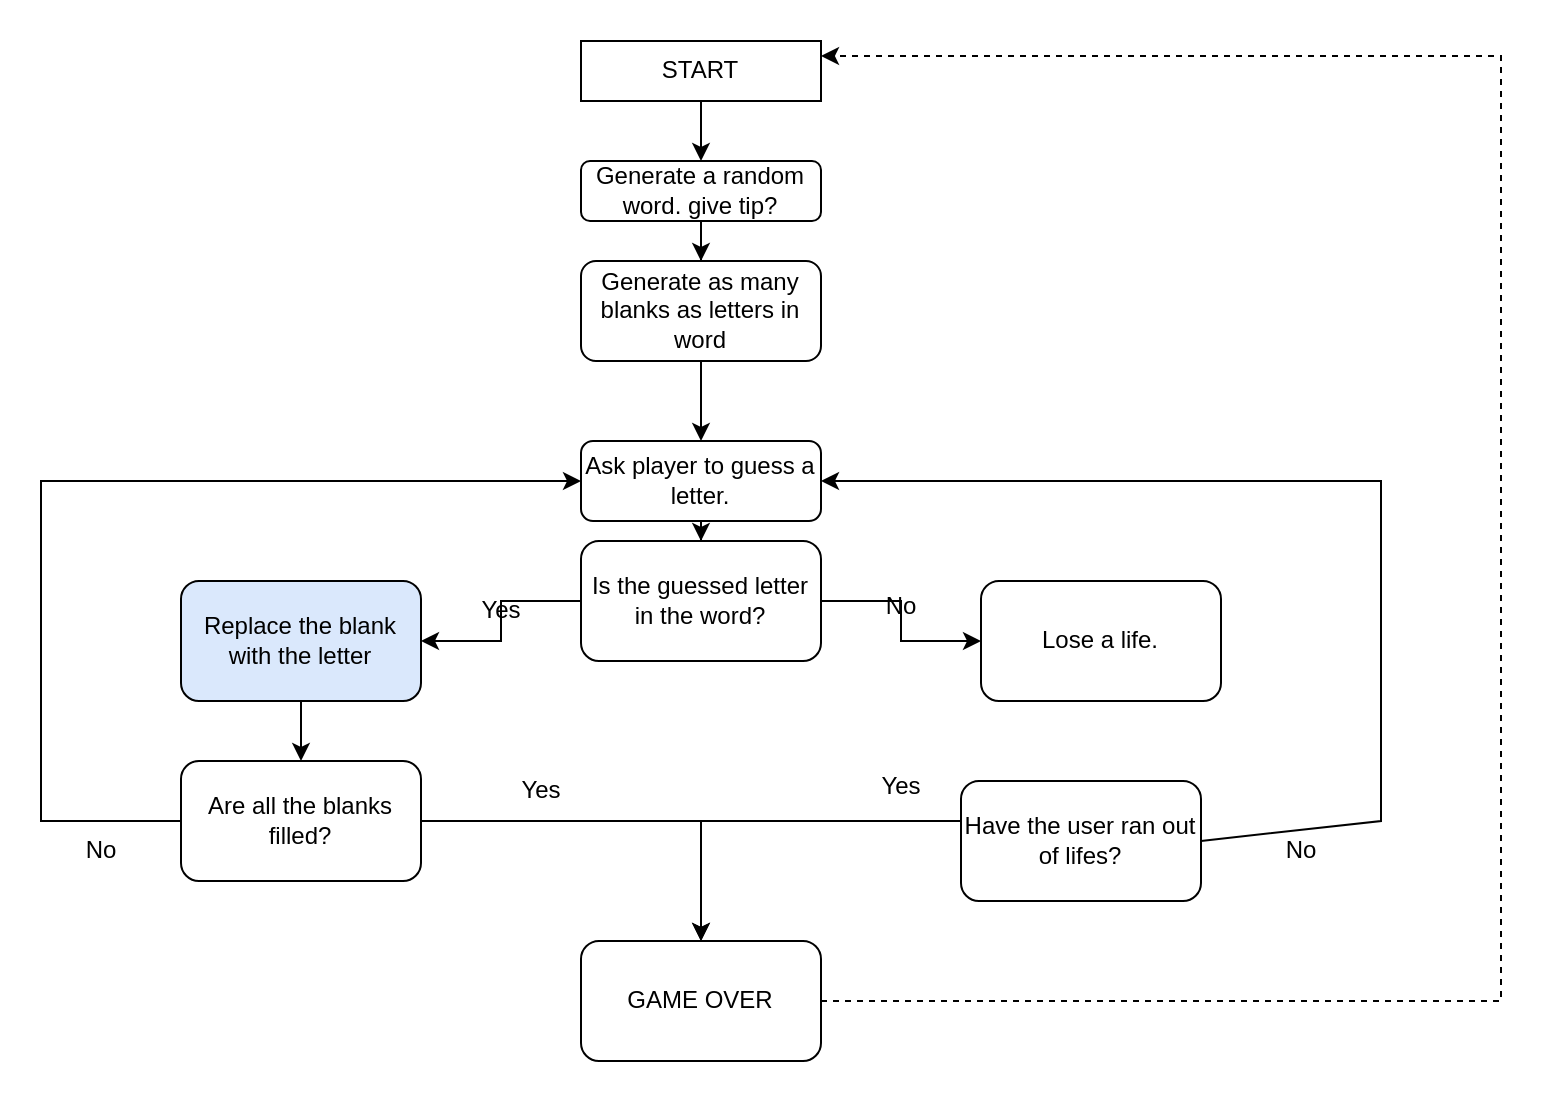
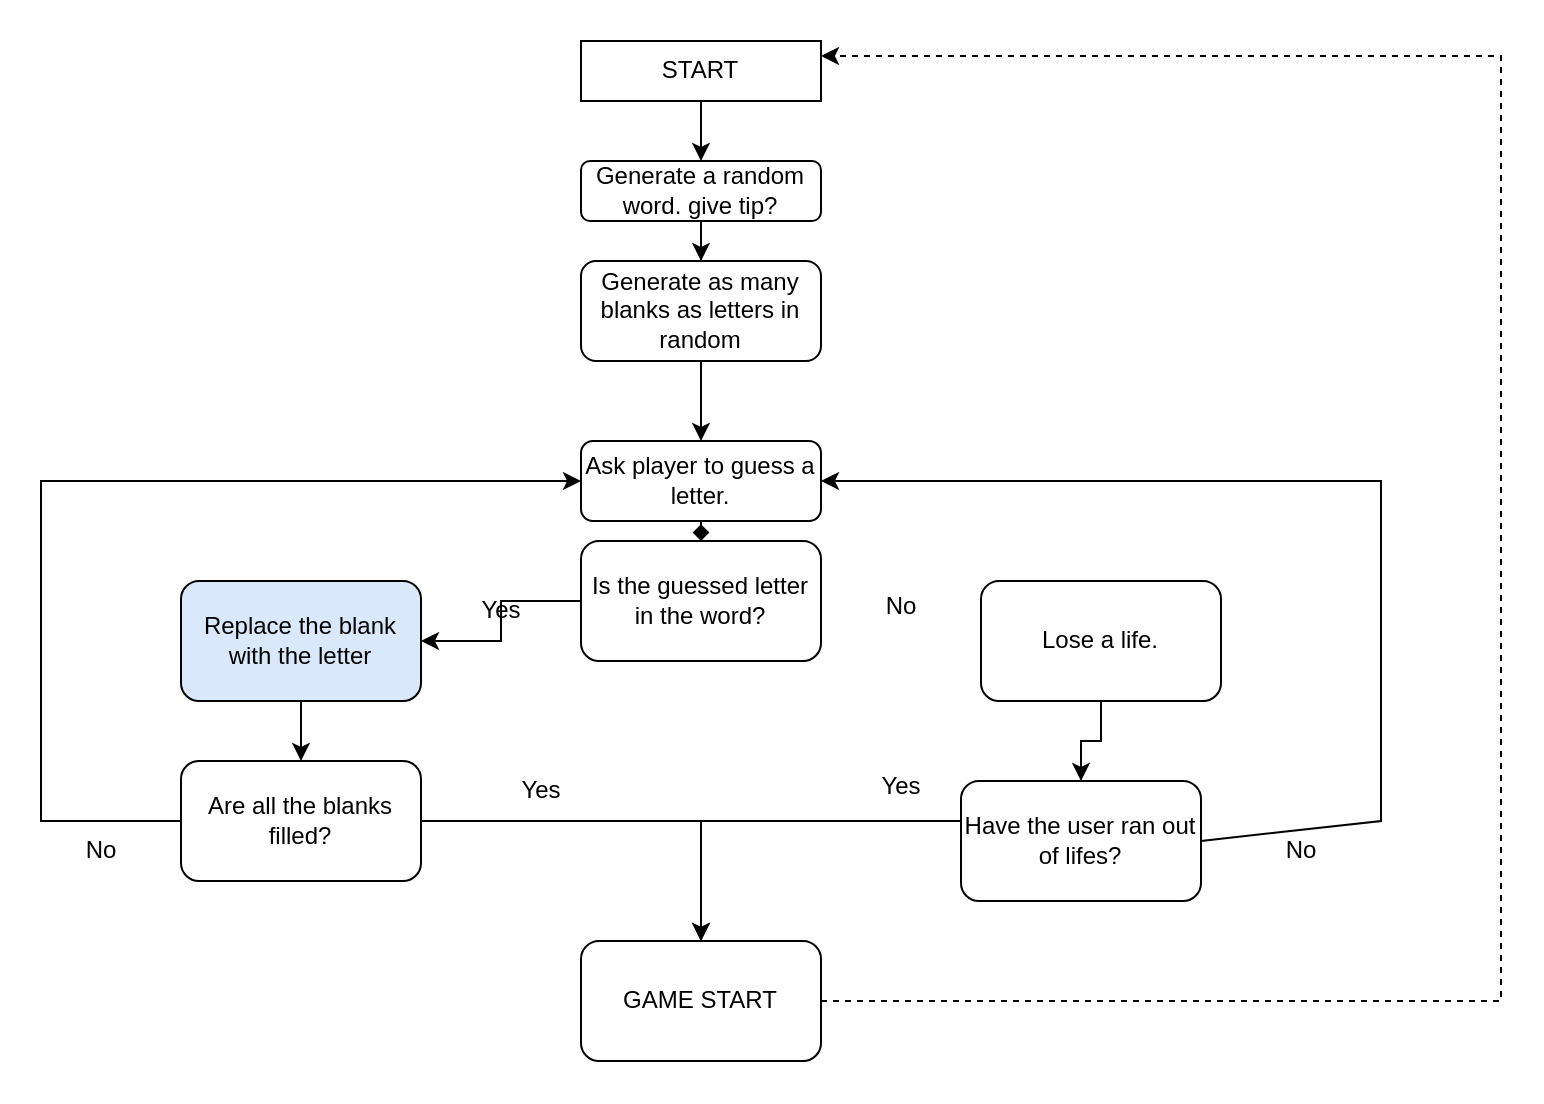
node "Generate as many blanks as letters in word": label "Generate as many blanks as letters in word" -> "Generate as many blanks as letters in random"
edge "Ask player to guess a letter." -> "Is the guessed letter in the word?": arrowhead classic -> diamond
edge "Is the guessed letter in the word?" -> "Lose a life.": removed
edge "Lose a life." -> "Have the user ran out of lifes?": added
node "GAME OVER": label "GAME OVER" -> "GAME START"
